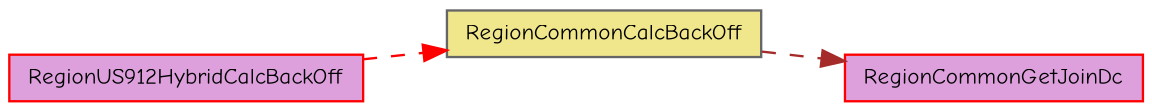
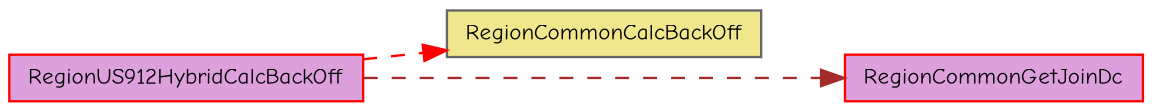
edge "RegionCommonCalcBackOff" -> "RegionCommonGetJoinDc": now "RegionUS912HybridCalcBackOff" -> "RegionCommonGetJoinDc"
